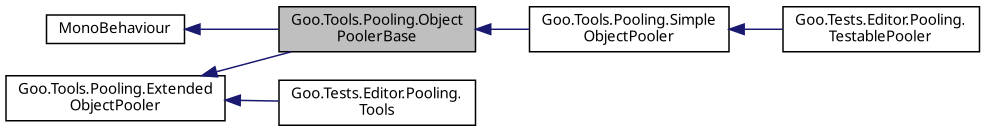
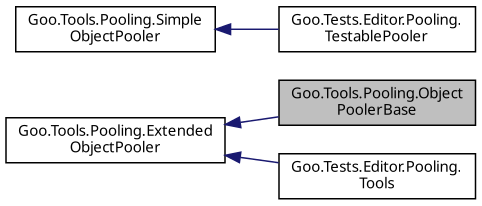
node "MonoBehaviour": removed
edge "Goo.Tools.Pooling.Simple ObjectPooler" -> "Goo.Tools.Pooling.Object PoolerBase": removed
